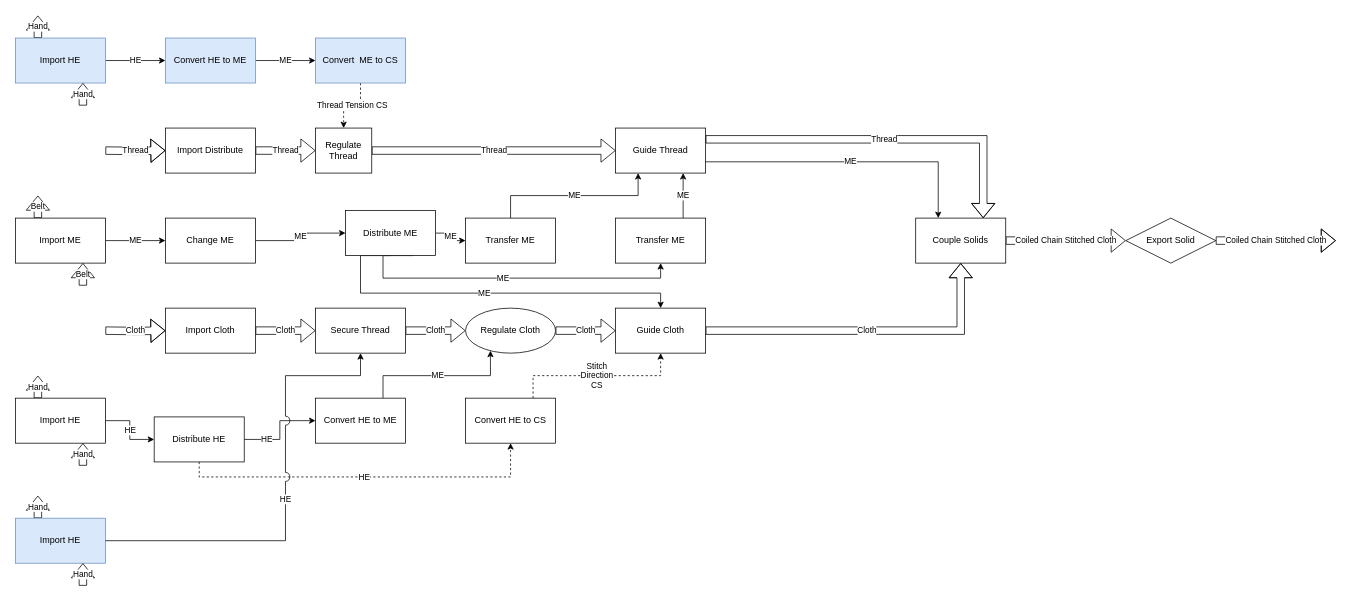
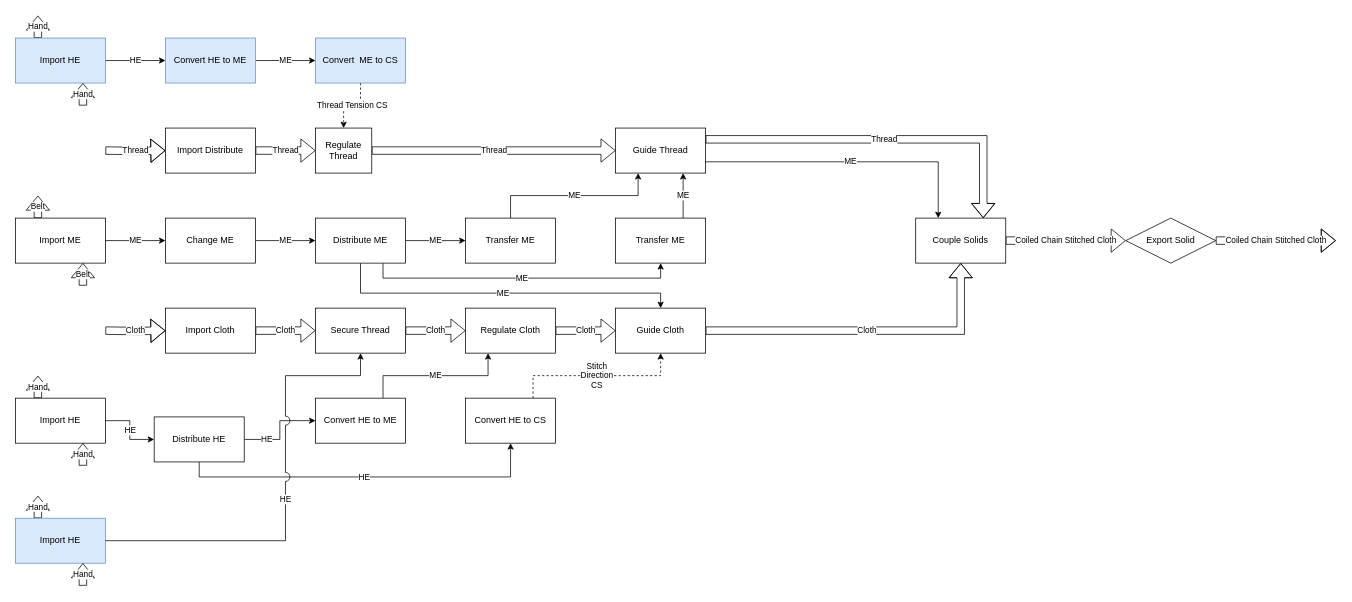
node "Distribute ME": moved (390, 233) -> (360, 240)
node "Regulate Cloth": shape ellipse -> rectangle
edge "Distribute HE" -> "Convert HE to CS": style dashed -> solid
